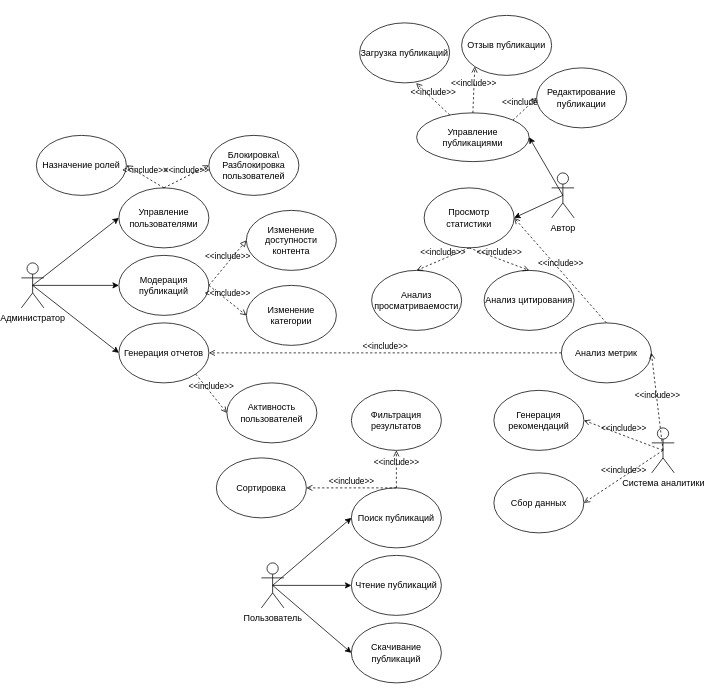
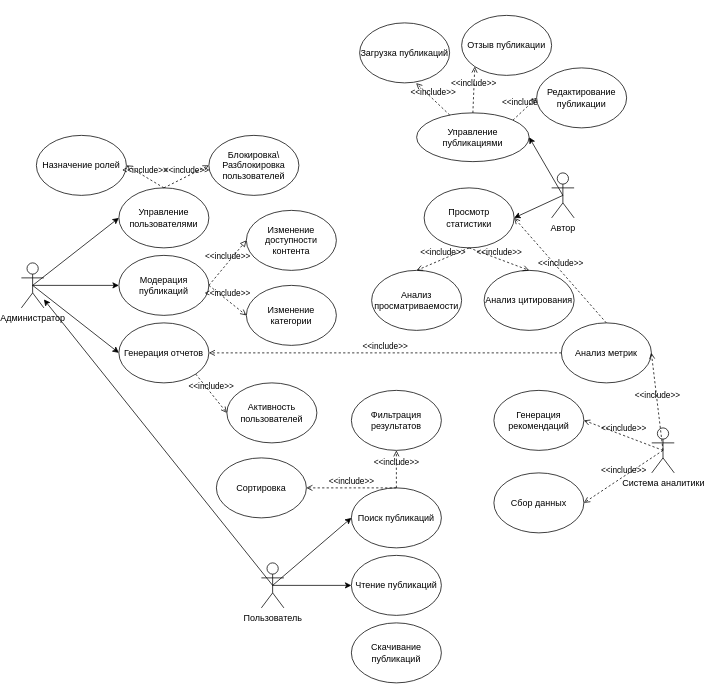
edge "Пользователь" -> "Скачивание публикаций": now "Пользователь" -> "Администратор"
